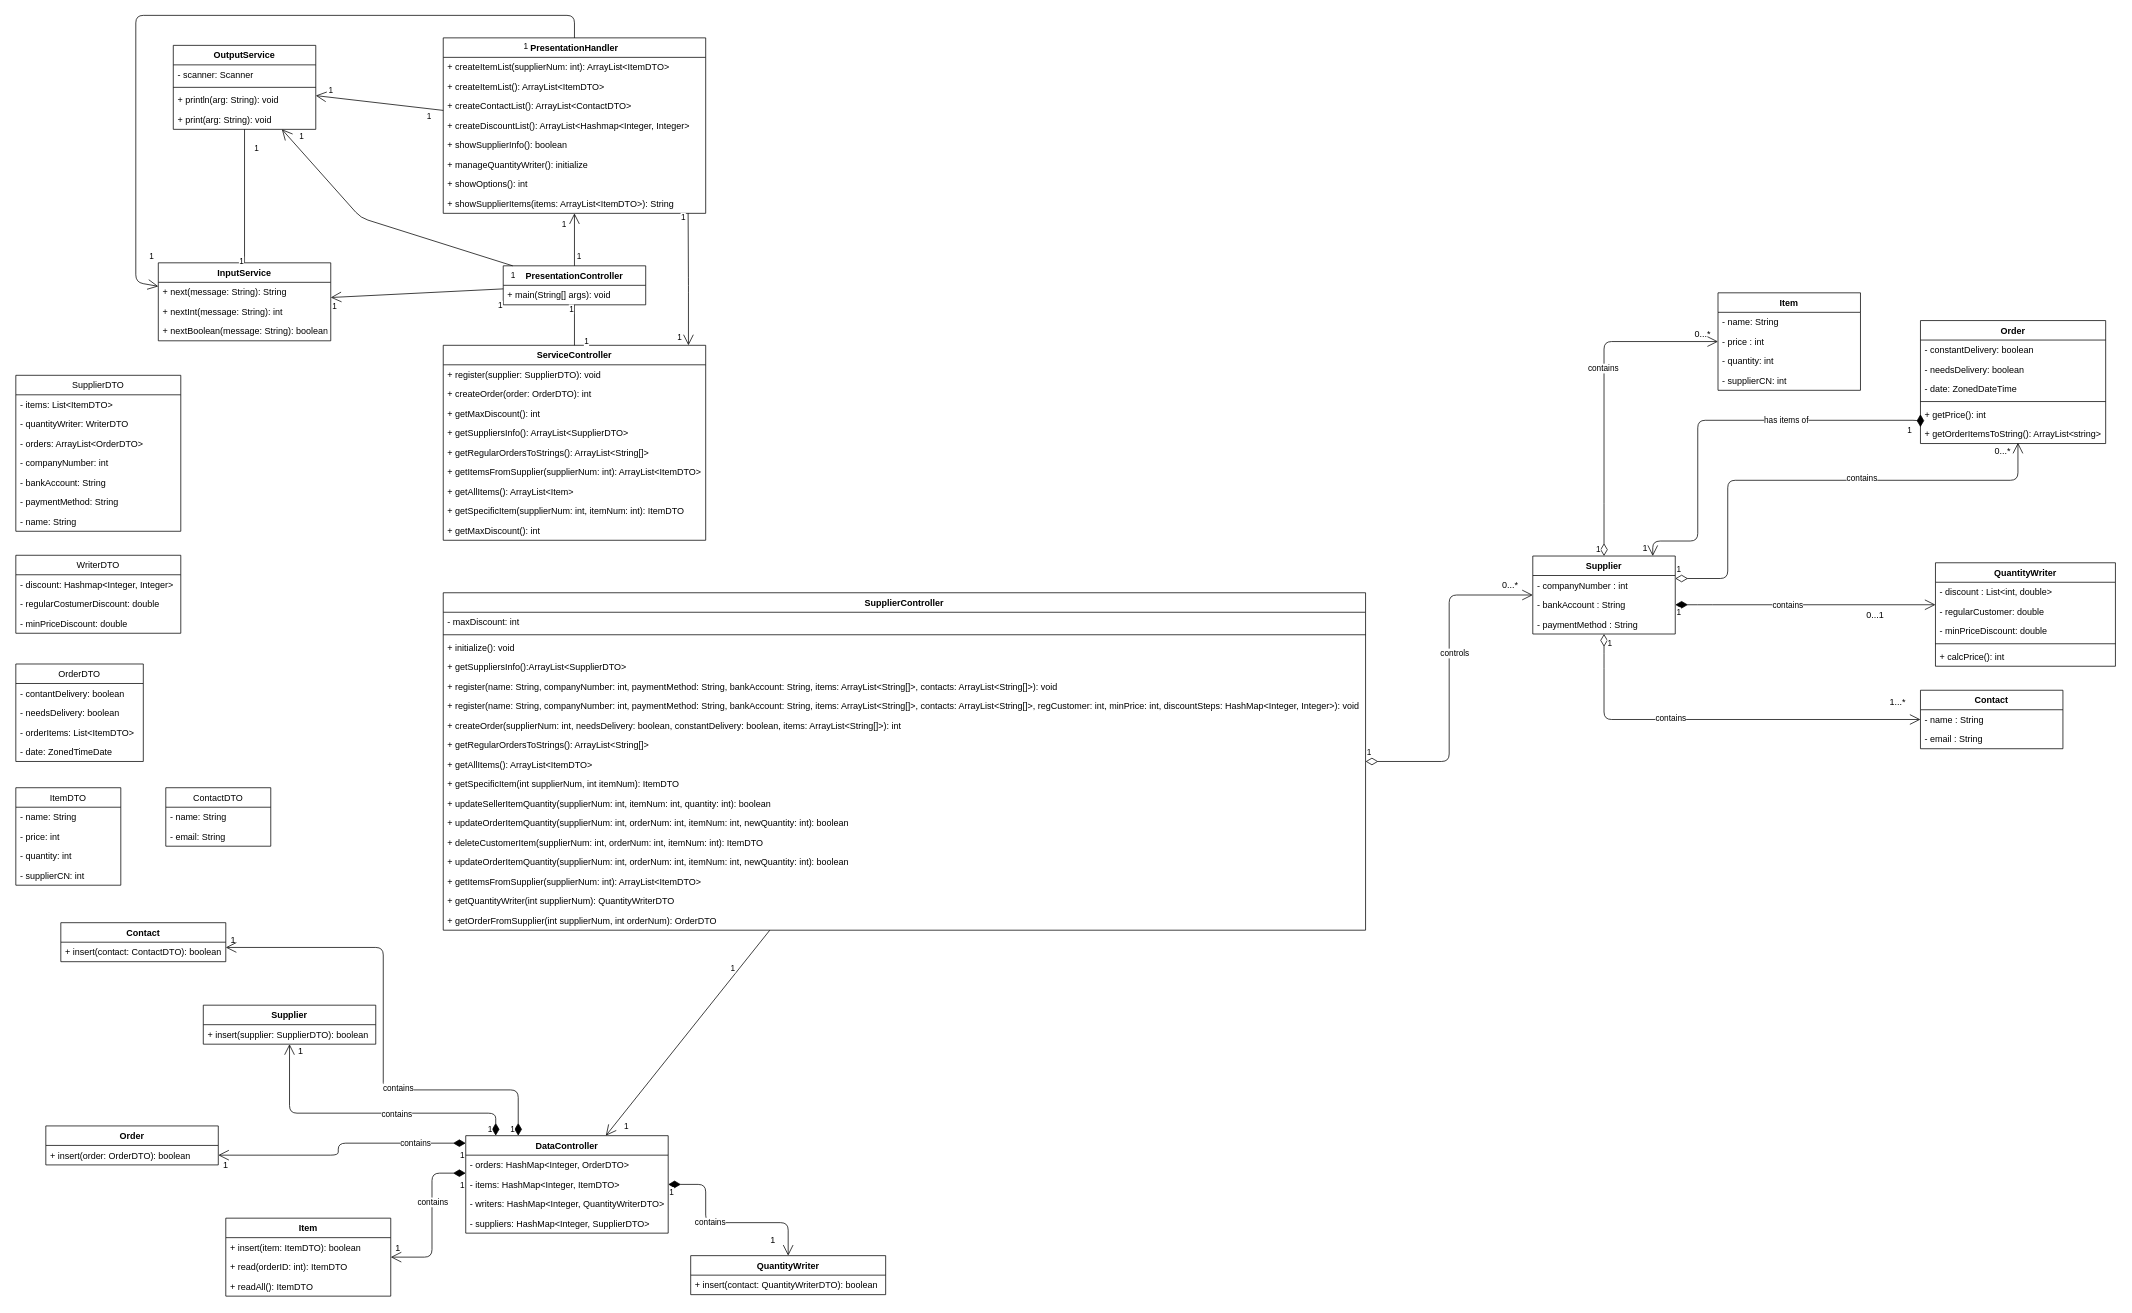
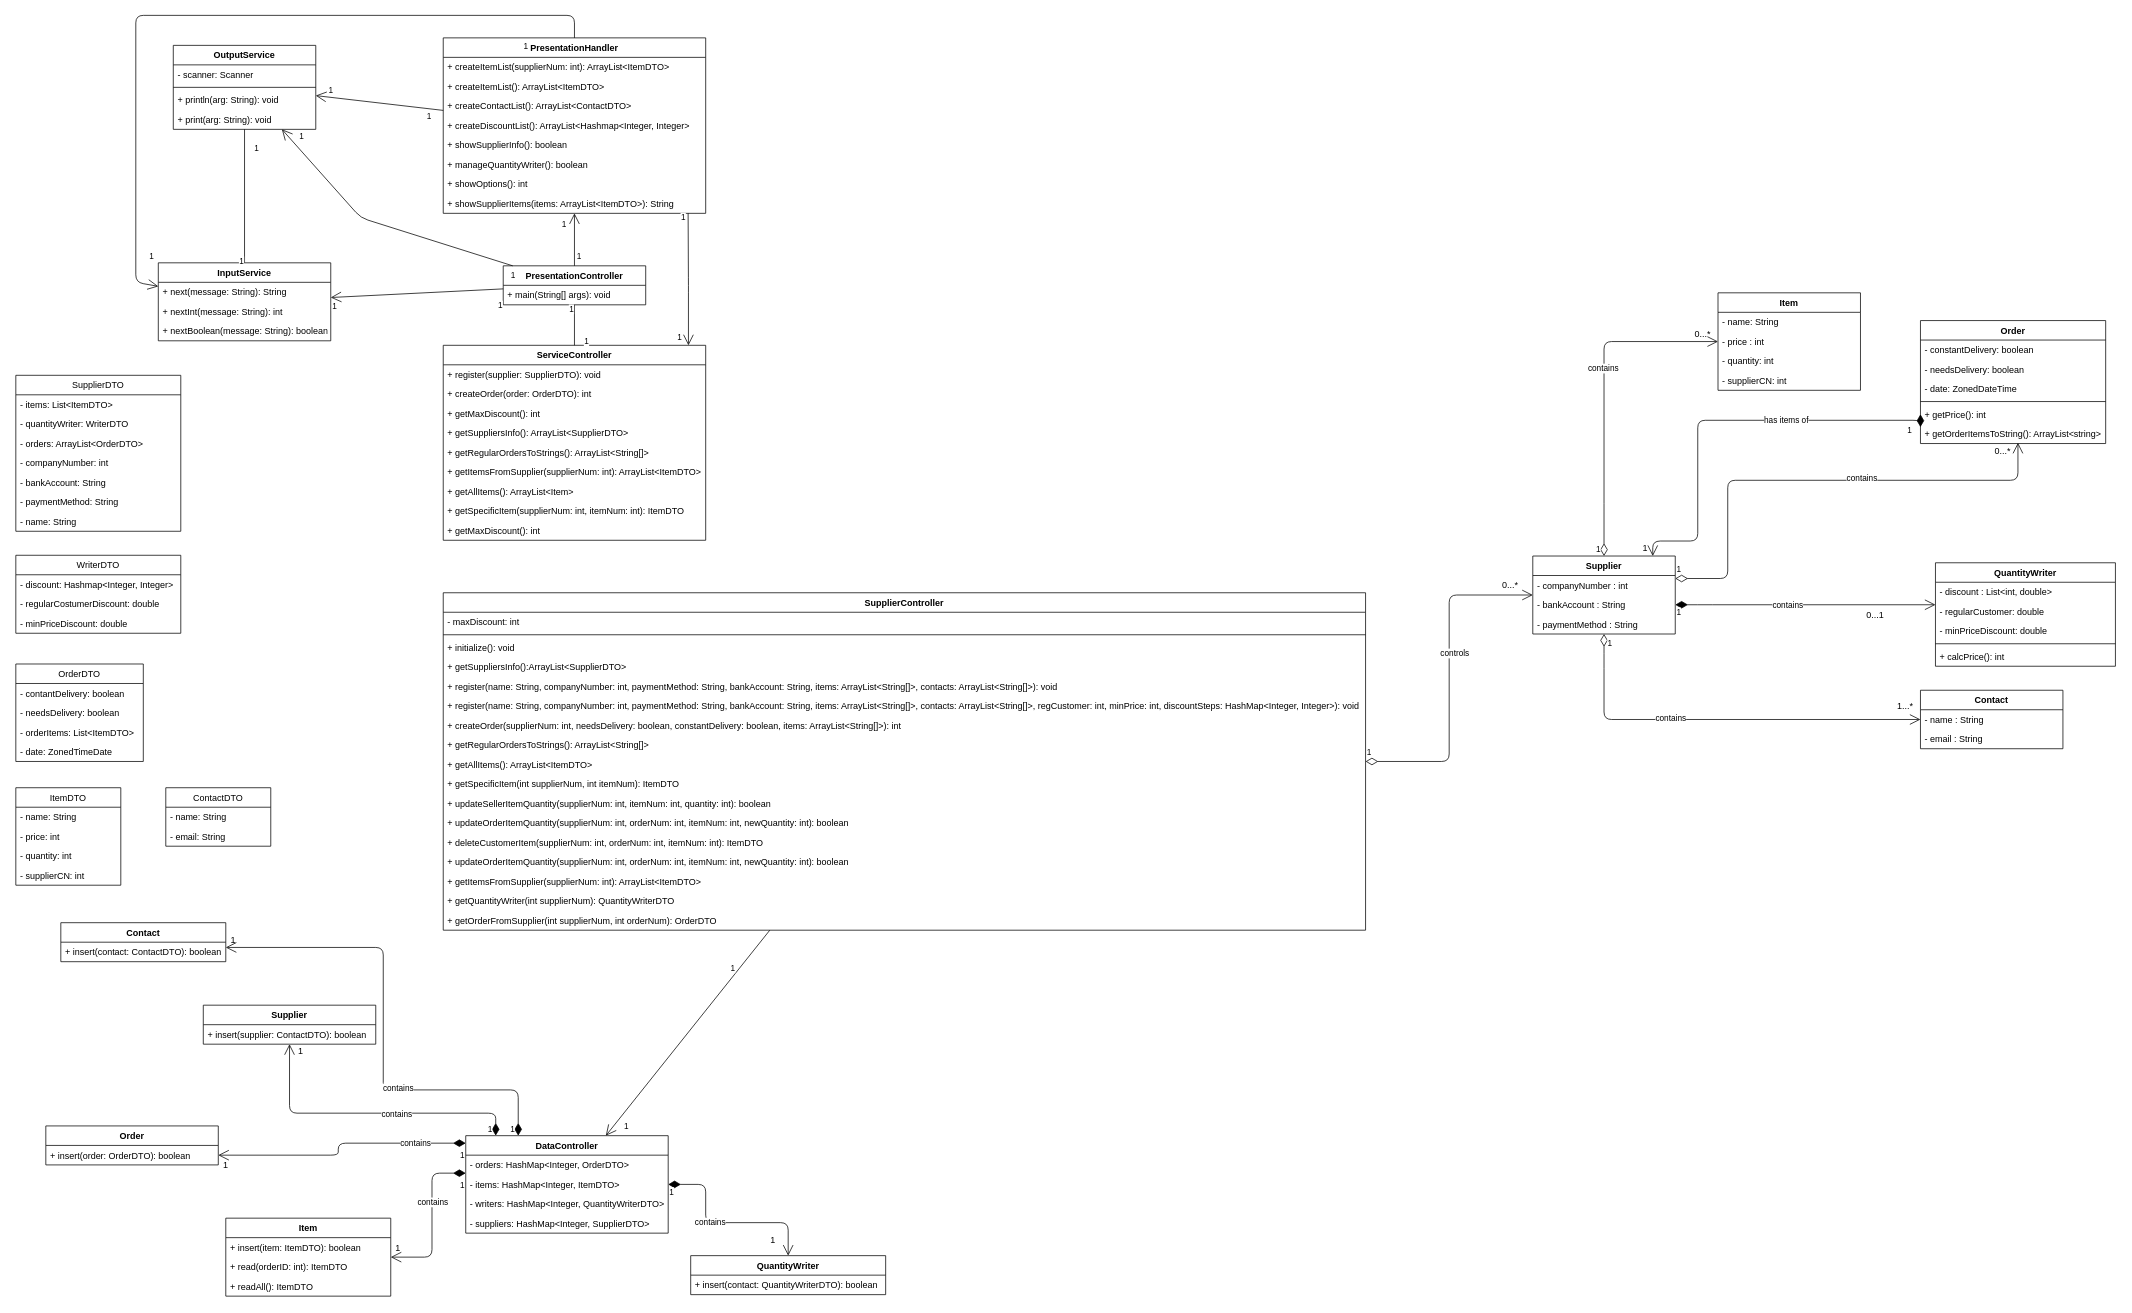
node "+ manageQuantityWriter(): initialize": label "+ manageQuantityWriter(): initialize" -> "+ manageQuantityWriter(): boolean"
node "1...*": moved (1898, 702) -> (1905, 706)
node "+ insert(supplier: SupplierDTO): boolean": label "+ insert(supplier: SupplierDTO): boolean" -> "+ insert(supplier: ContactDTO): boolean"
